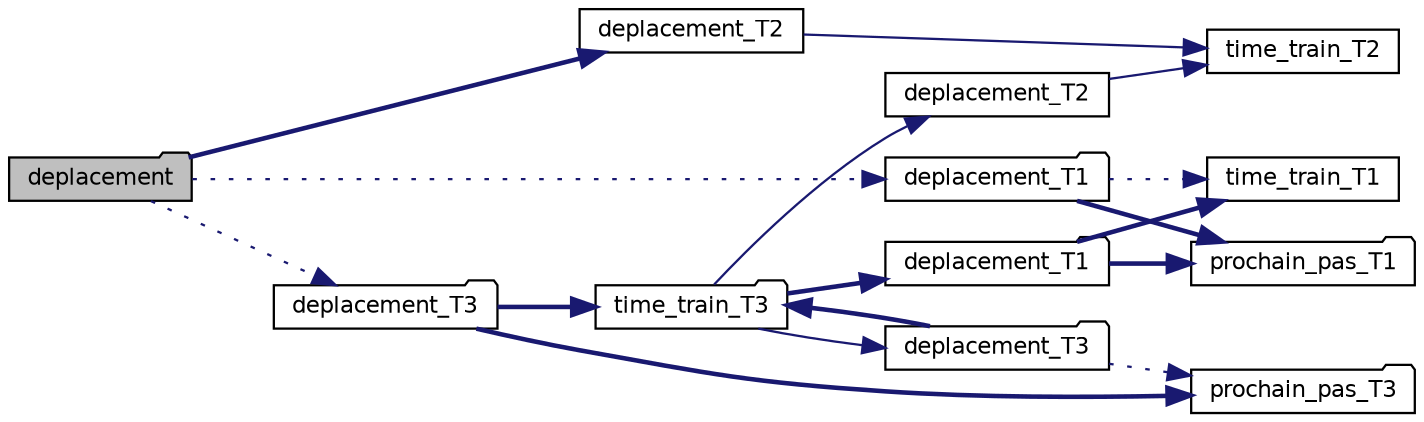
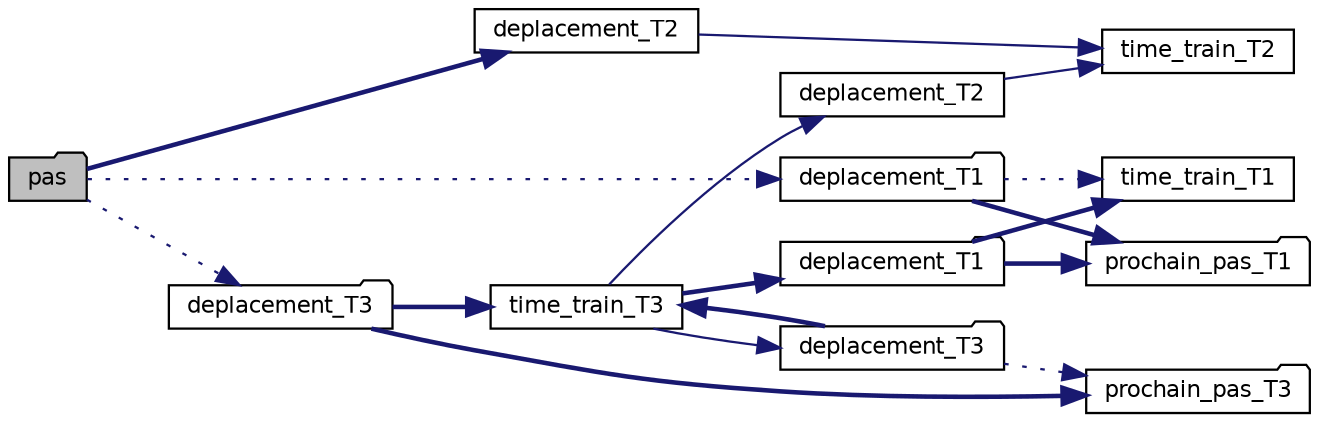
node "deplacement": label "deplacement" -> "pas"
node "time_train_T3": shape folder -> box
